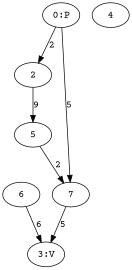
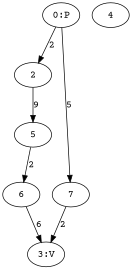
edge "5" -> "7": now "5" -> "6"
edge "7" -> "3:V": label "5" -> "2"
